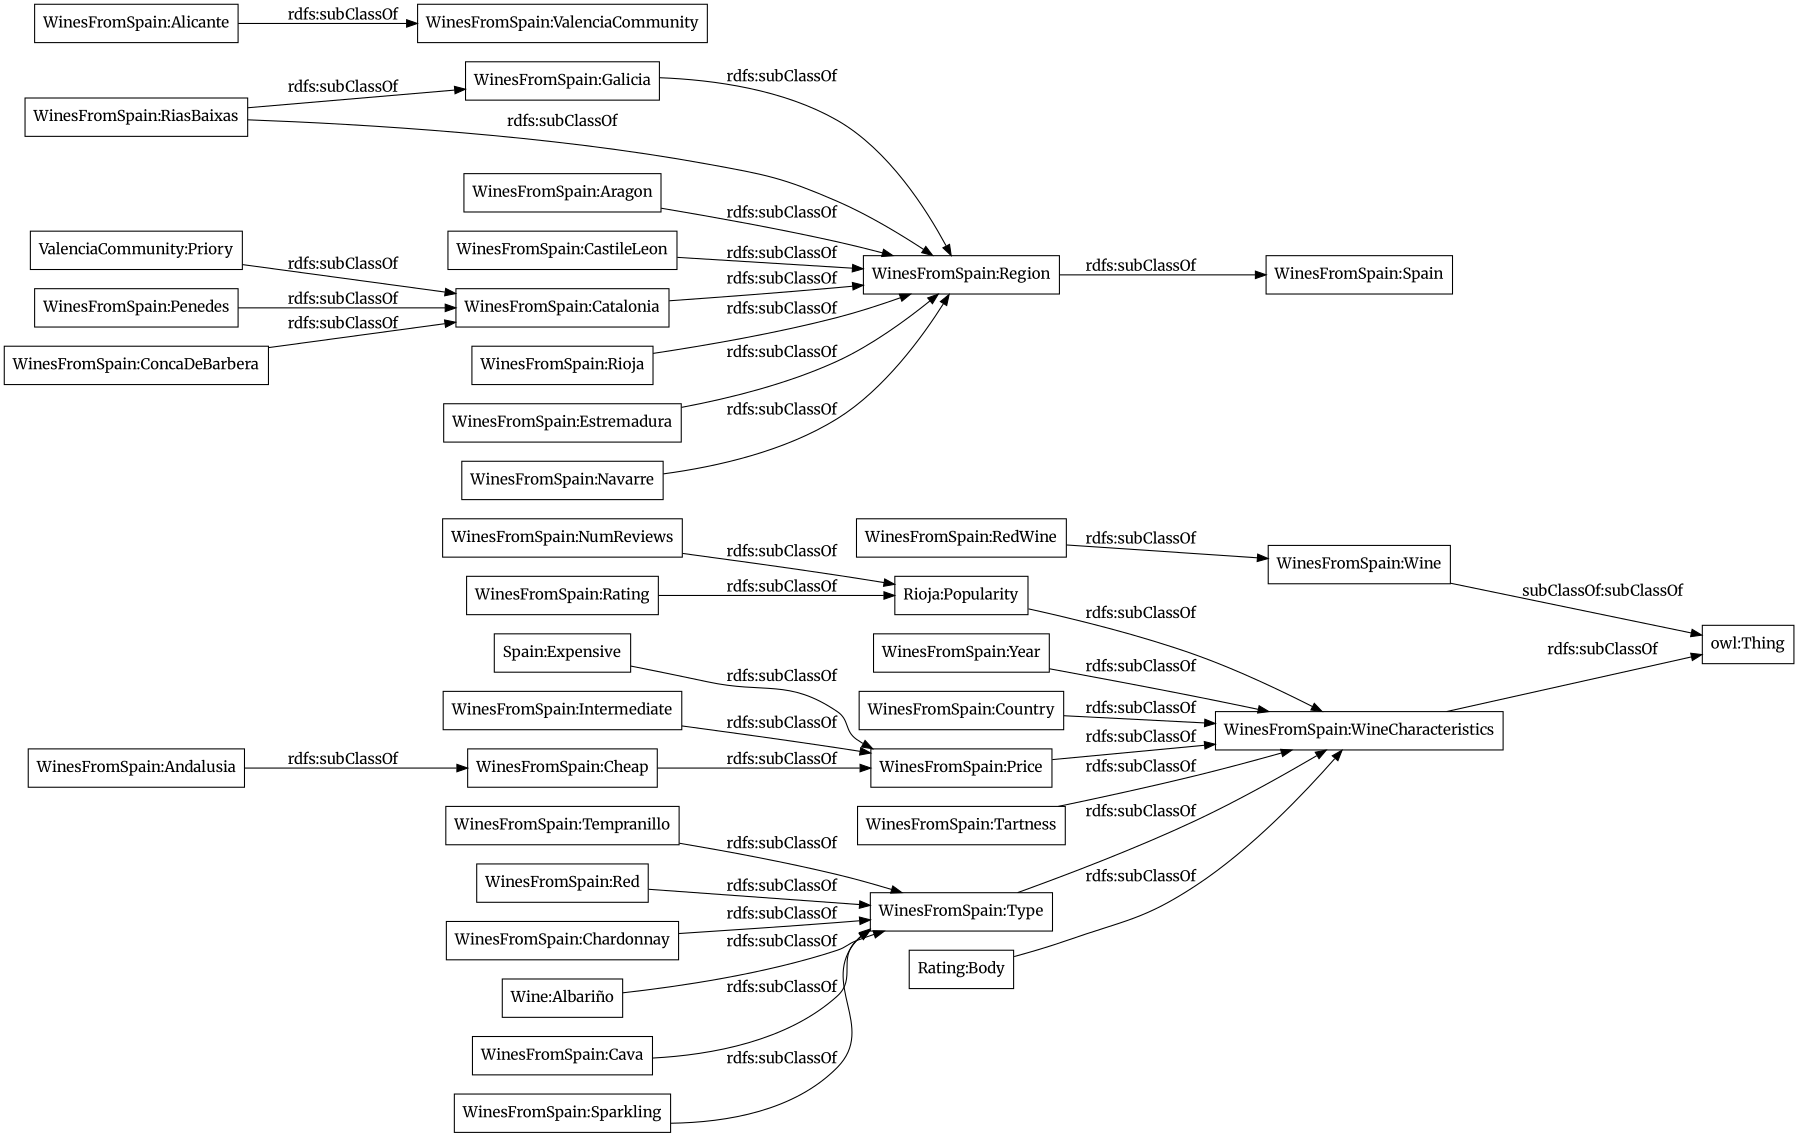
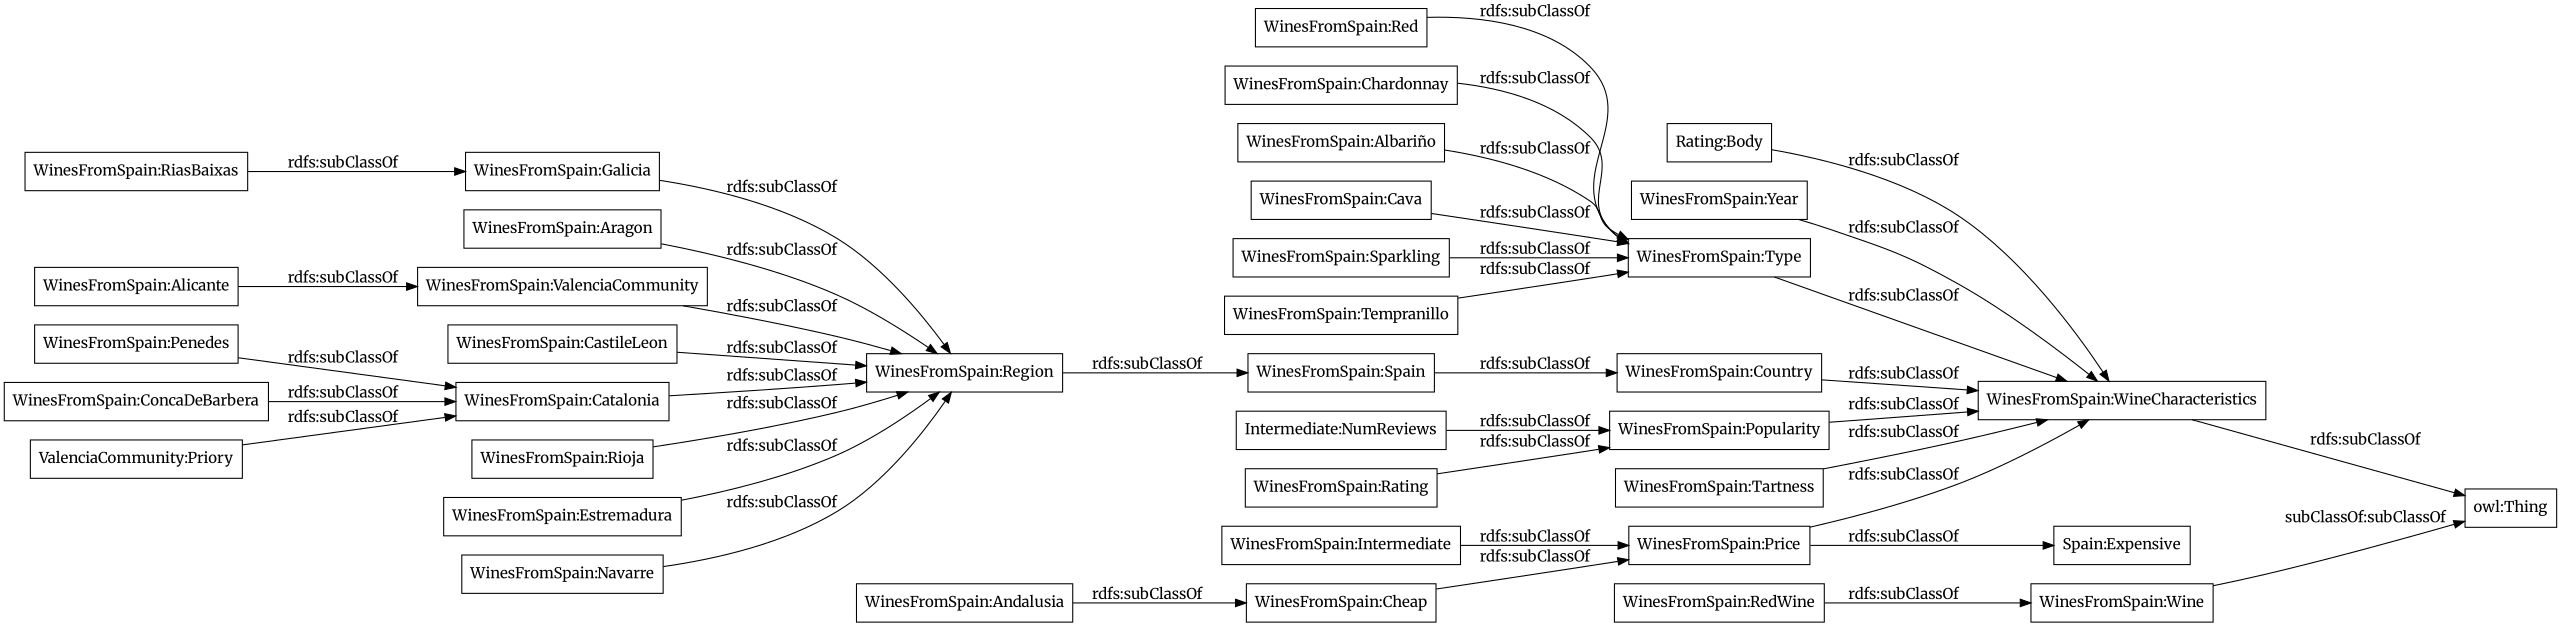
edge "WinesFromSpain:RiasBaixas" -> "WinesFromSpain:Region": now "WinesFromSpain:ValenciaCommunity" -> "WinesFromSpain:Region"
edge "WinesFromSpain:Spain" -> "WinesFromSpain:Country": added, label "rdfs:subClassOf"
node "WinesFromSpain:NumReviews": label "WinesFromSpain:NumReviews" -> "Intermediate:NumReviews"
node "Rioja:Popularity": label "Rioja:Popularity" -> "WinesFromSpain:Popularity"
edge "Spain:Expensive" -> "WinesFromSpain:Price": reversed
node "Wine:Albariño": label "Wine:Albariño" -> "WinesFromSpain:Albariño"
